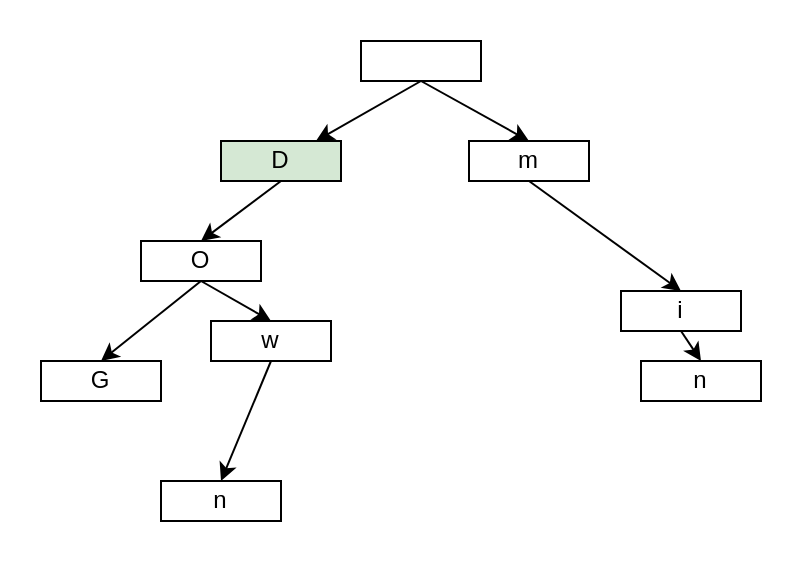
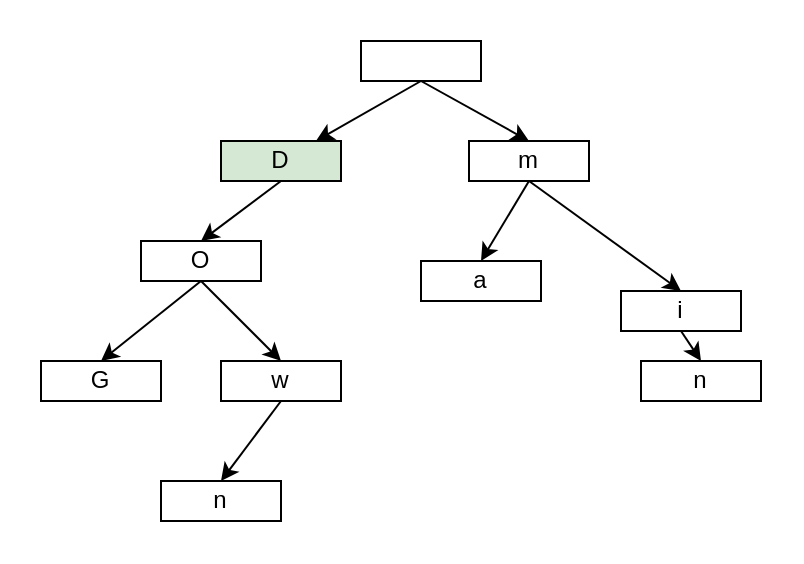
edge "m" -> "a": added
node "a": added
node "w": moved (271, 341) -> (281, 381)
